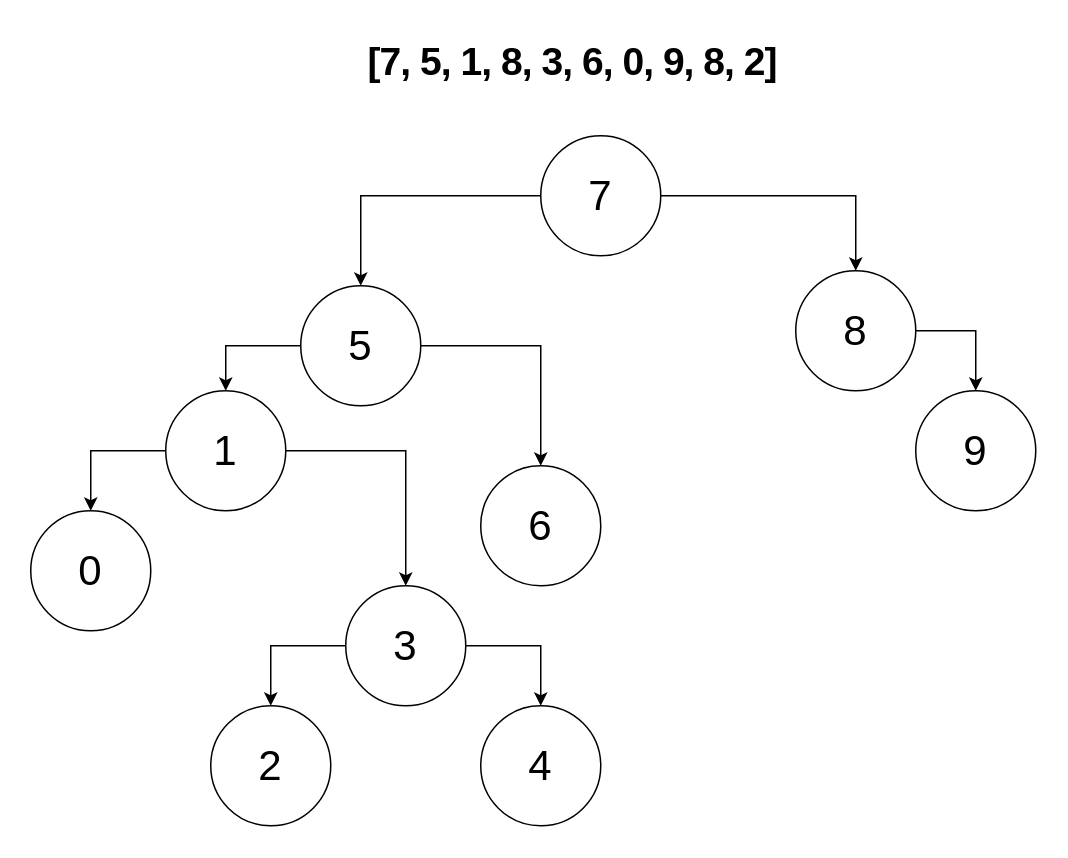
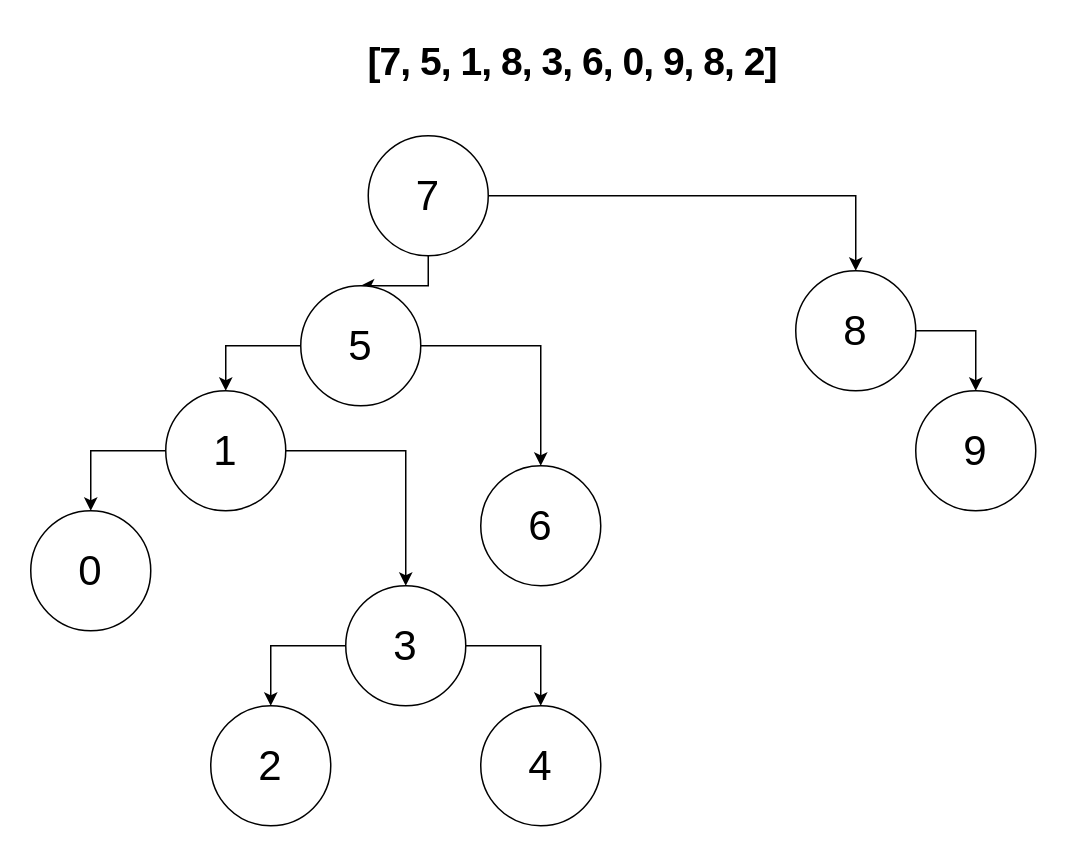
node "7": moved (601, 196) -> (428, 196)
